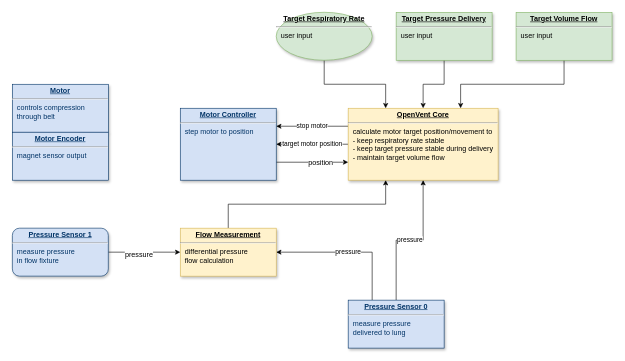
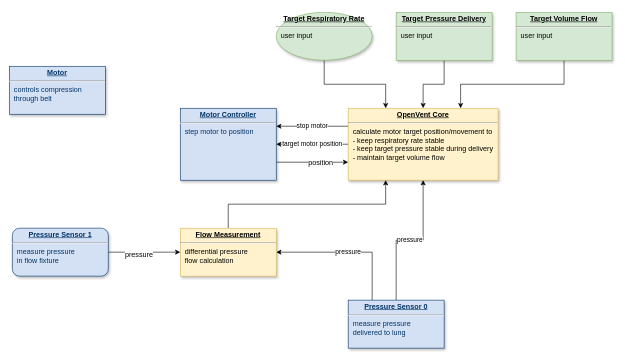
node "Motor controls compression through belt": moved (60, 108) -> (57, 90)
node "Motor Encoder magnet sensor output": removed
